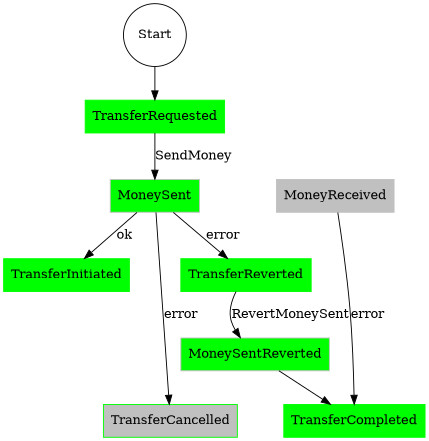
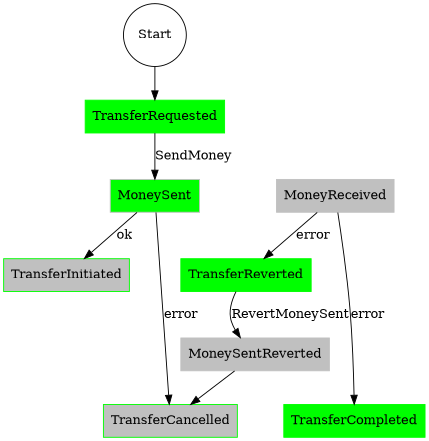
edge "MoneySent" -> "TransferReverted": now "MoneyReceived" -> "TransferReverted"
node "TransferInitiated": fillcolor green -> gray
node "MoneySentReverted": fillcolor green -> gray
edge "MoneySentReverted" -> "TransferCompleted": now "MoneySentReverted" -> "TransferCancelled"
